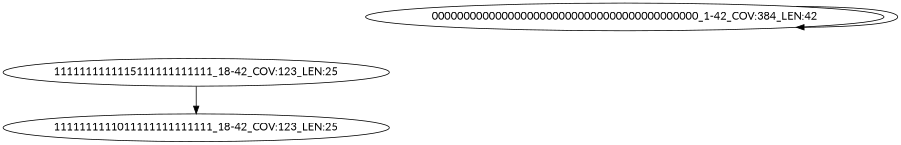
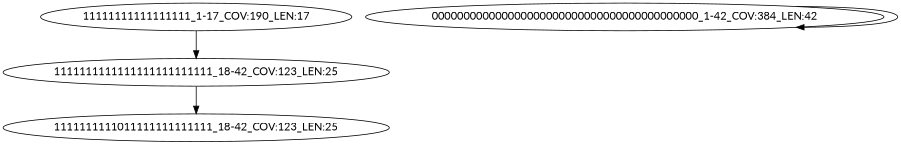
node "11111111111111111_1-17_COV:190_LEN:17": added
node "1111111111115111111111111_18-42_COV:123_LEN:25": label "1111111111115111111111111_18-42_COV:123_LEN:25" -> "1111111111111111111111111_18-42_COV:123_LEN:25"
